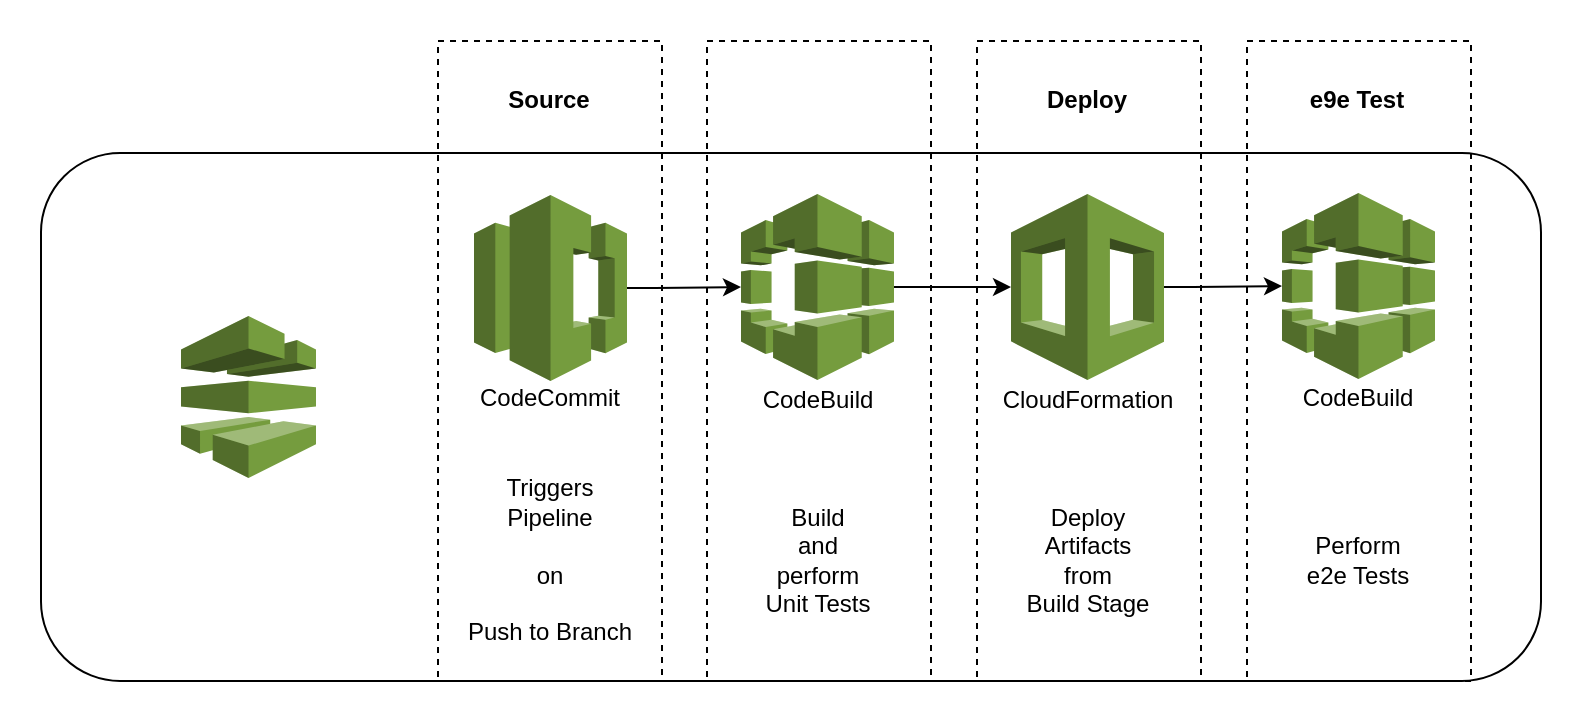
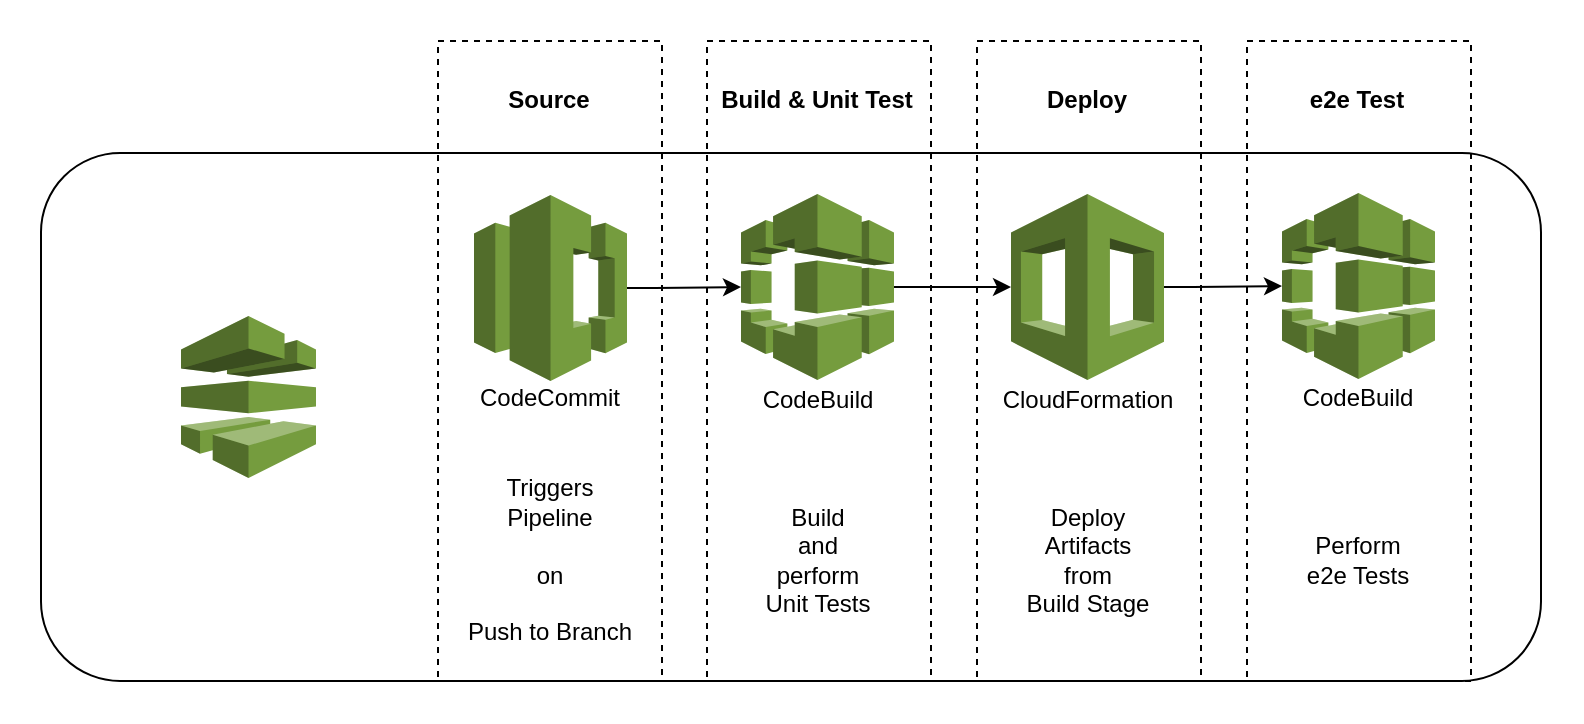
node "Build & Unit Test": added
node "e9e Test": label "e9e Test" -> "e2e Test"
